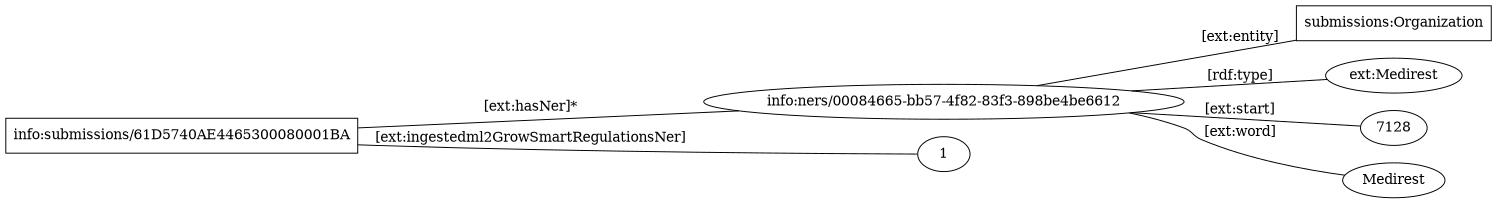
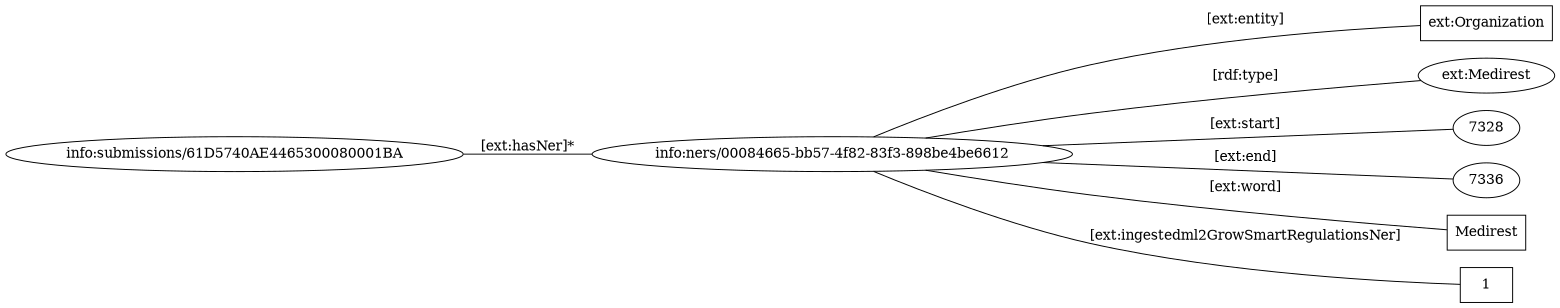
node "submissions:Organization": label "submissions:Organization" -> "ext:Organization"
node "7128": label "7128" -> "7328"
node "info:submissions/61D5740AE4465300080001BA": shape box -> ellipse
edge "info:submissions/61D5740AE4465300080001BA" -- "1": now "info:ners/00084665-bb57-4f82-83f3-898be4be6612" -- "1"
node "1": shape ellipse -> box
node "Medirest": shape ellipse -> box
node "7336": added
